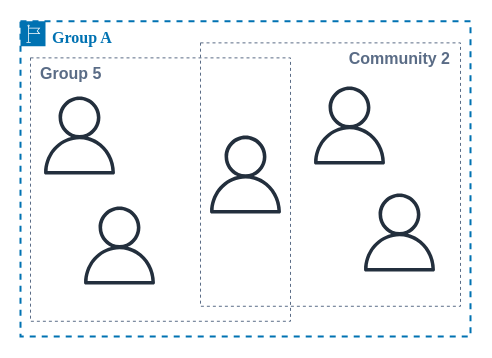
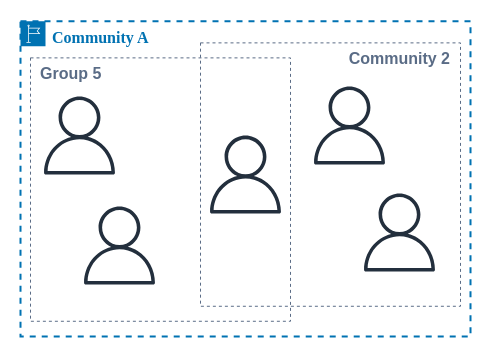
node "Group A": label "Group A" -> "Community A"
